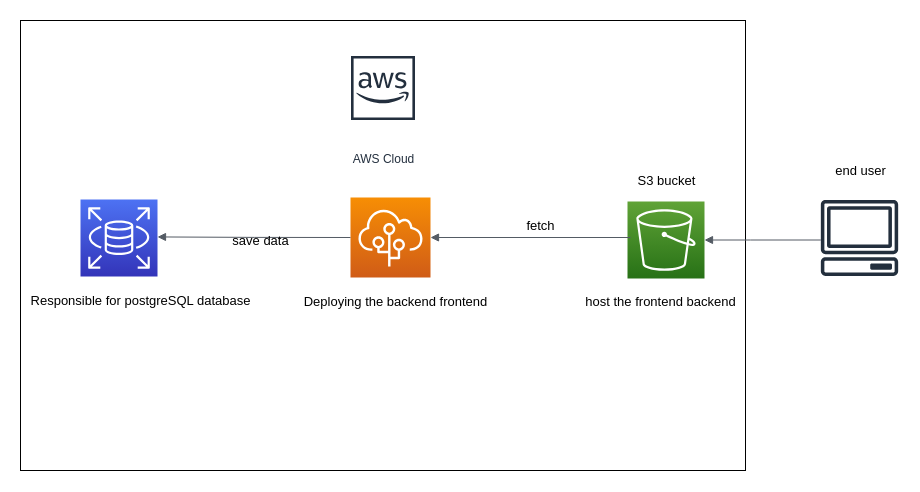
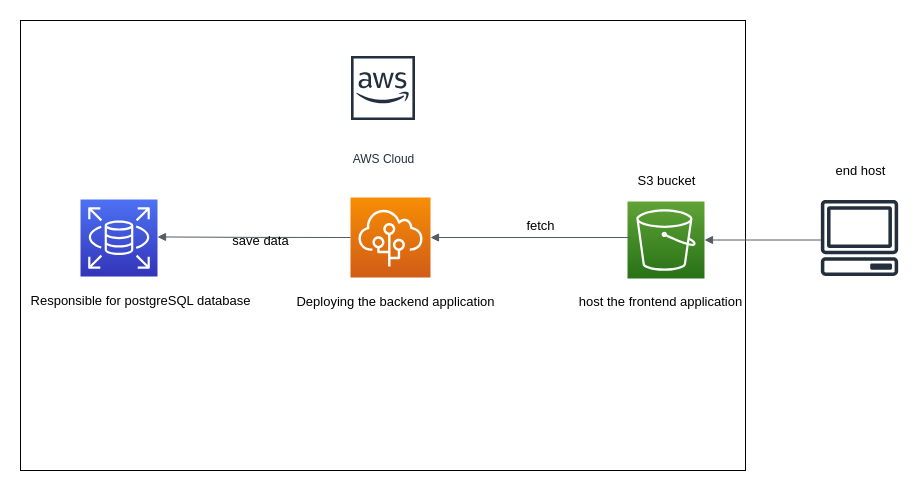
node "end user": label "end user" -> "end host"
node "Deploying the backend frontend": label "Deploying the backend frontend" -> "Deploying the backend application"
node "host the frontend backend": label "host the frontend backend" -> "host the frontend application"
